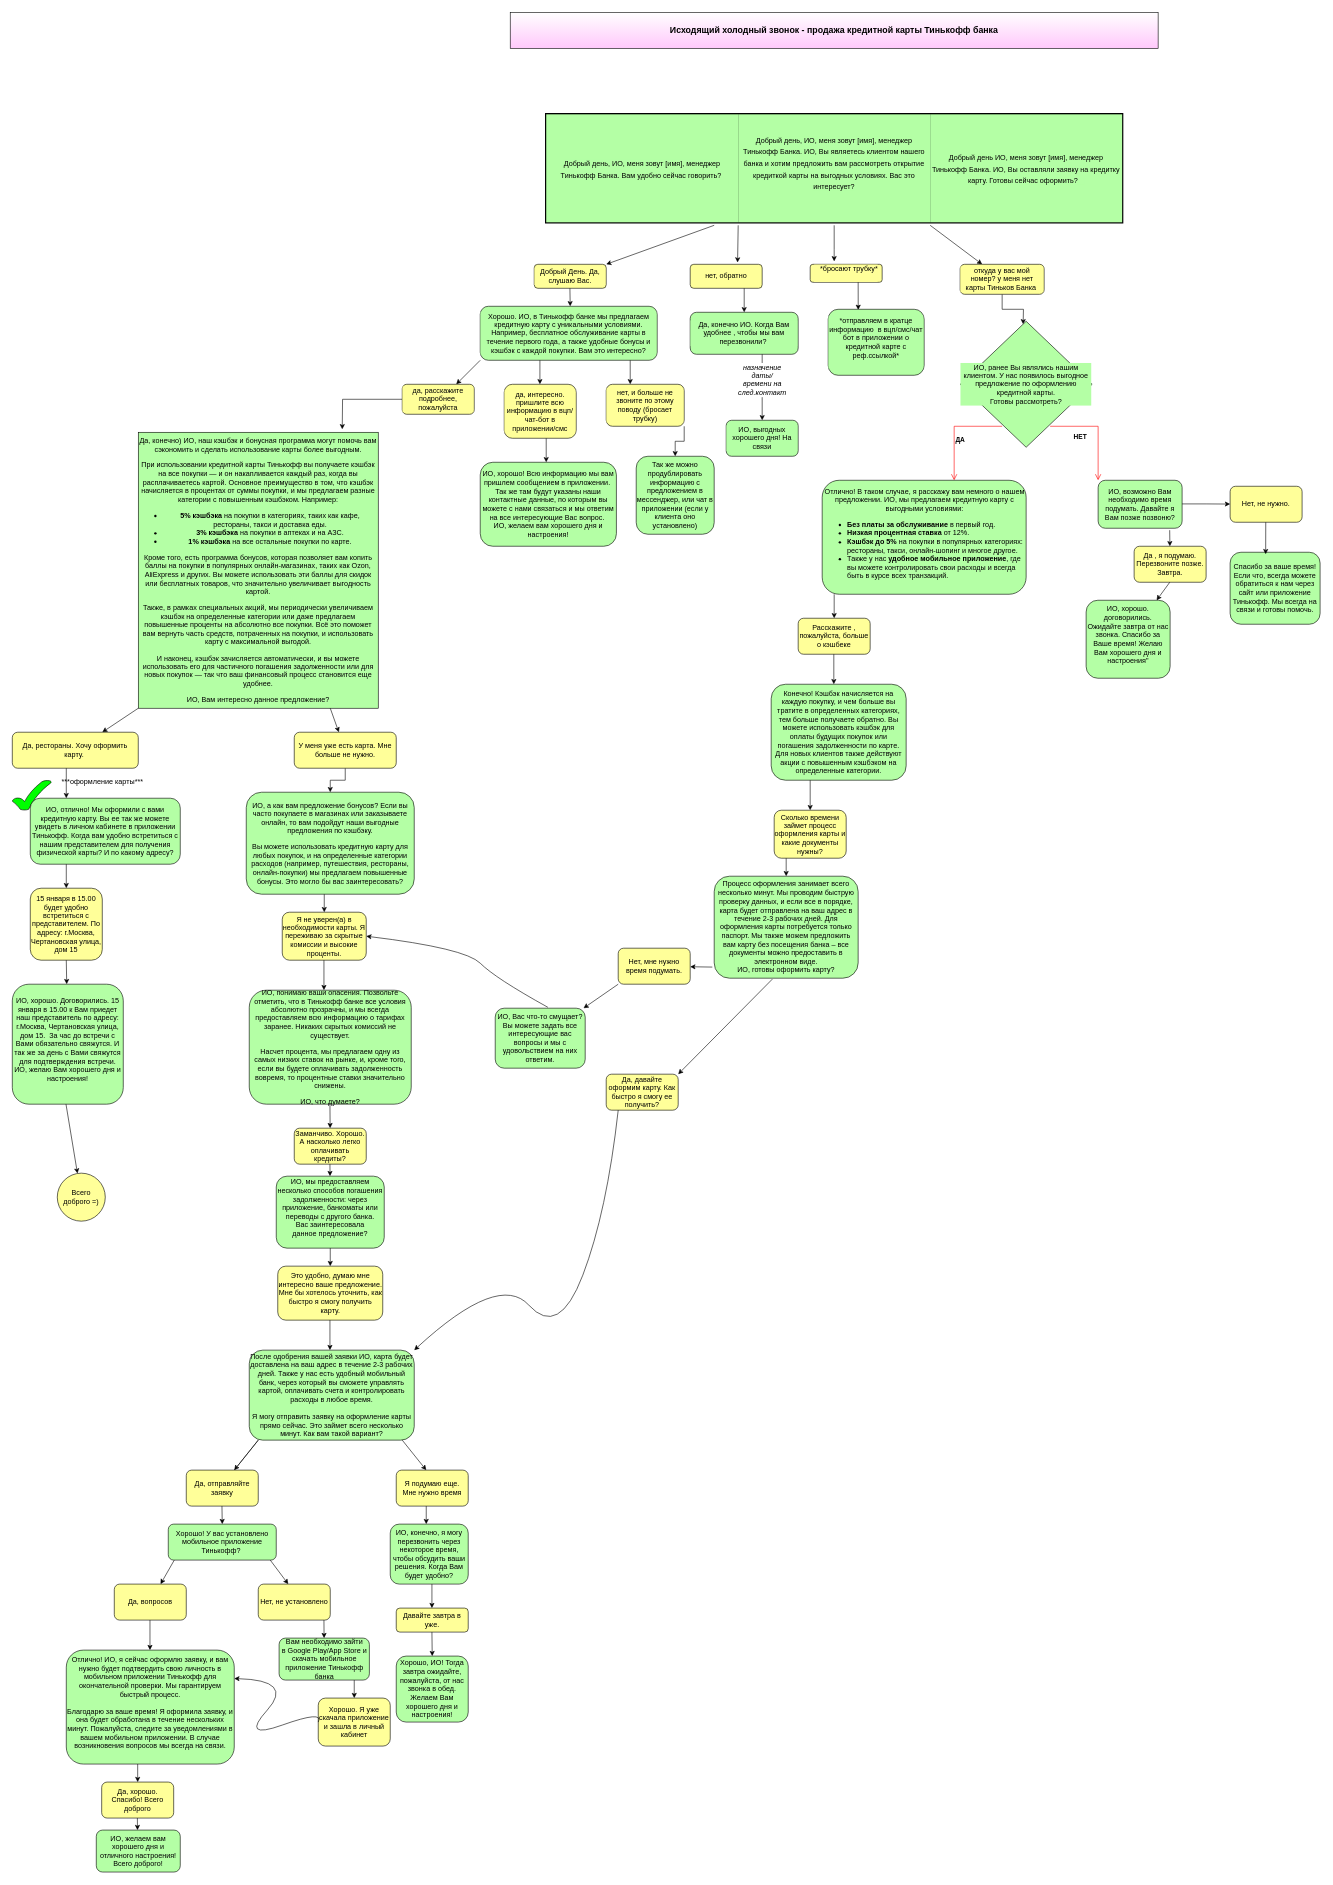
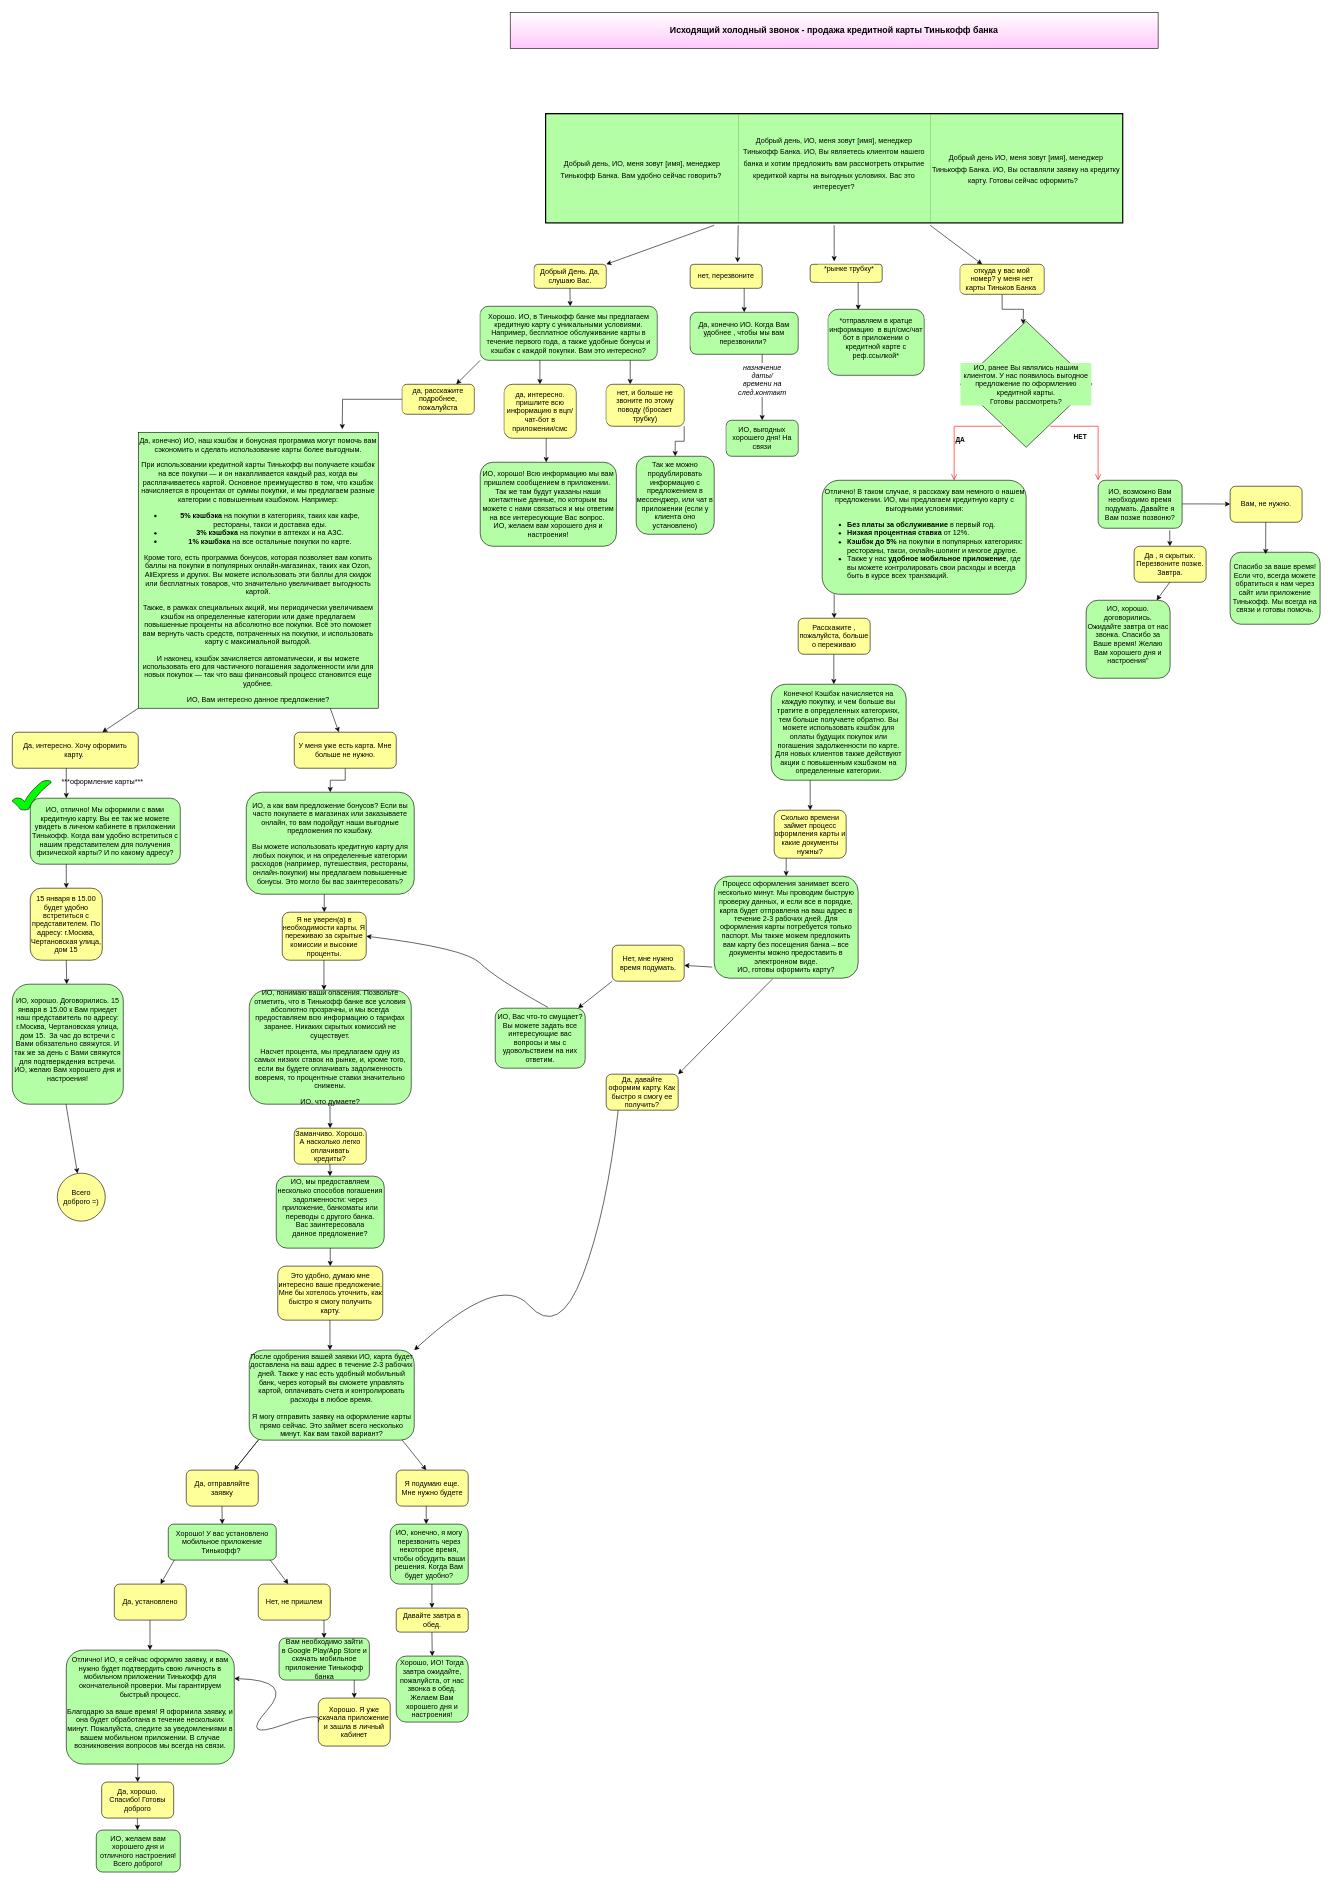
node "*бросают трубку*": label "*бросают трубку*" -> "*рынке трубку*"
node "нет, обратно": label "нет, обратно" -> "нет, перезвоните"
node "Нет, не нужно.": label "Нет, не нужно." -> "Вам, не нужно."
node "Да , я подумаю. Перезвоните позже. Завтра.": label "Да , я подумаю. Перезвоните позже. Завтра." -> "Да , я скрытых. Перезвоните позже. Завтра."
node "Расскажите , пожалуйста, больше о кэшбеке": label "Расскажите , пожалуйста, больше о кэшбеке" -> "Расскажите , пожалуйста, больше о переживаю"
node "Да, рестораны. Хочу оформить карту.": label "Да, рестораны. Хочу оформить карту." -> "Да, интересно. Хочу оформить карту."
node "Нет, мне нужно время подумать.": moved (654, 966) -> (648, 963)
node "Я подумаю еще. Мне нужно время": label "Я подумаю еще. Мне нужно время" -> "Я подумаю еще. Мне нужно будете"
node "Да, вопросов": label "Да, вопросов" -> "Да, установлено"
node "Нет, не установлено": label "Нет, не установлено" -> "Нет, не пришлем"
node "Давайте завтра в уже.": label "Давайте завтра в уже." -> "Давайте завтра в обед."
node "Да, хорошо. Спасибо! Всего доброго": label "Да, хорошо. Спасибо! Всего доброго" -> "Да, хорошо. Спасибо! Готовы доброго"
